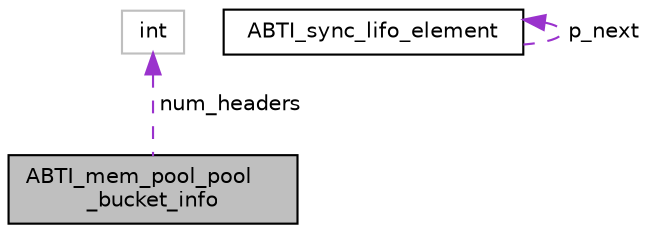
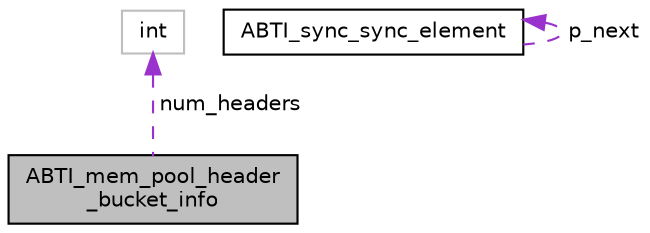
node "ABTI_sync_lifo_element": label "ABTI_sync_lifo_element" -> "ABTI_sync_sync_element"
node "ABTI_mem_pool_pool _bucket_info": label "ABTI_mem_pool_pool _bucket_info" -> "ABTI_mem_pool_header _bucket_info"
